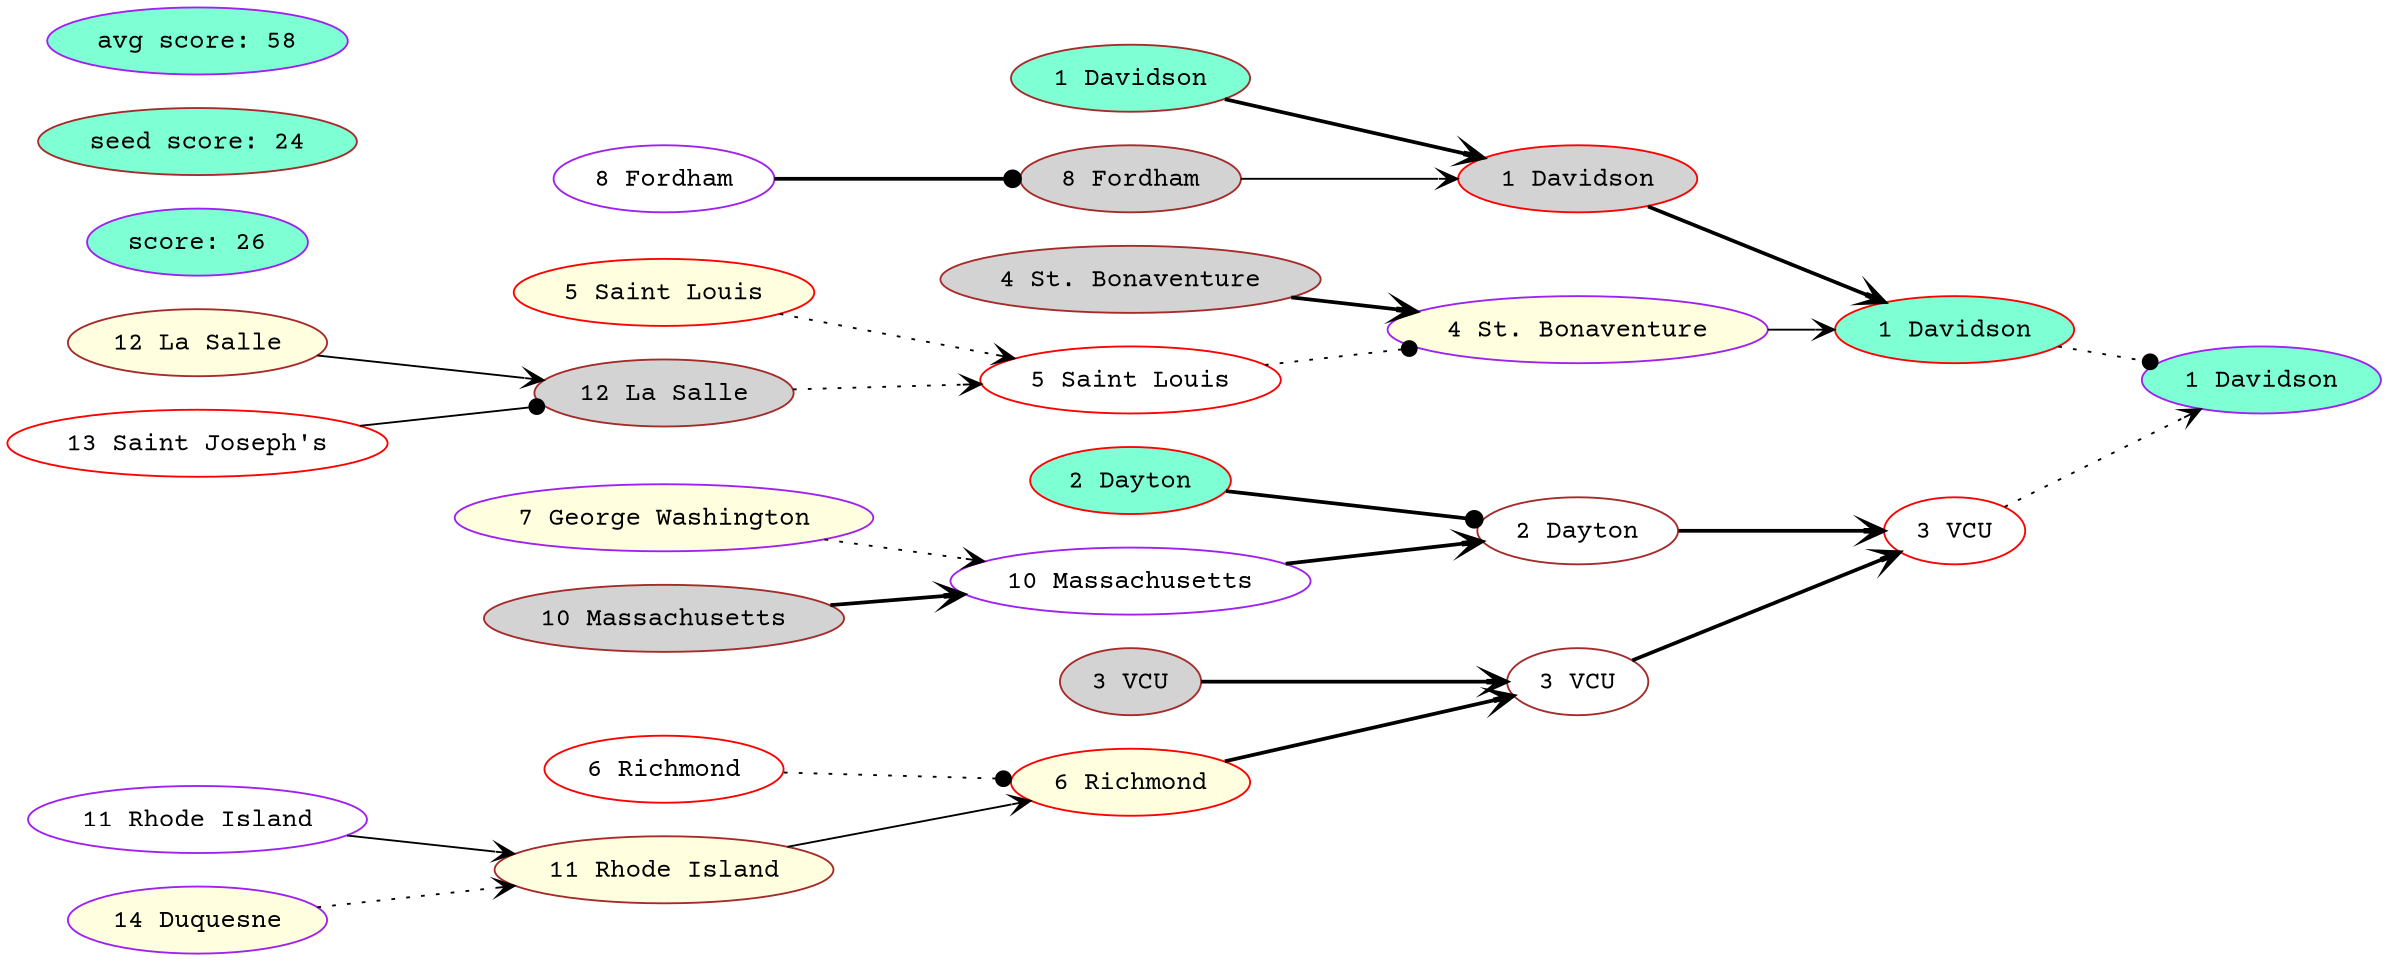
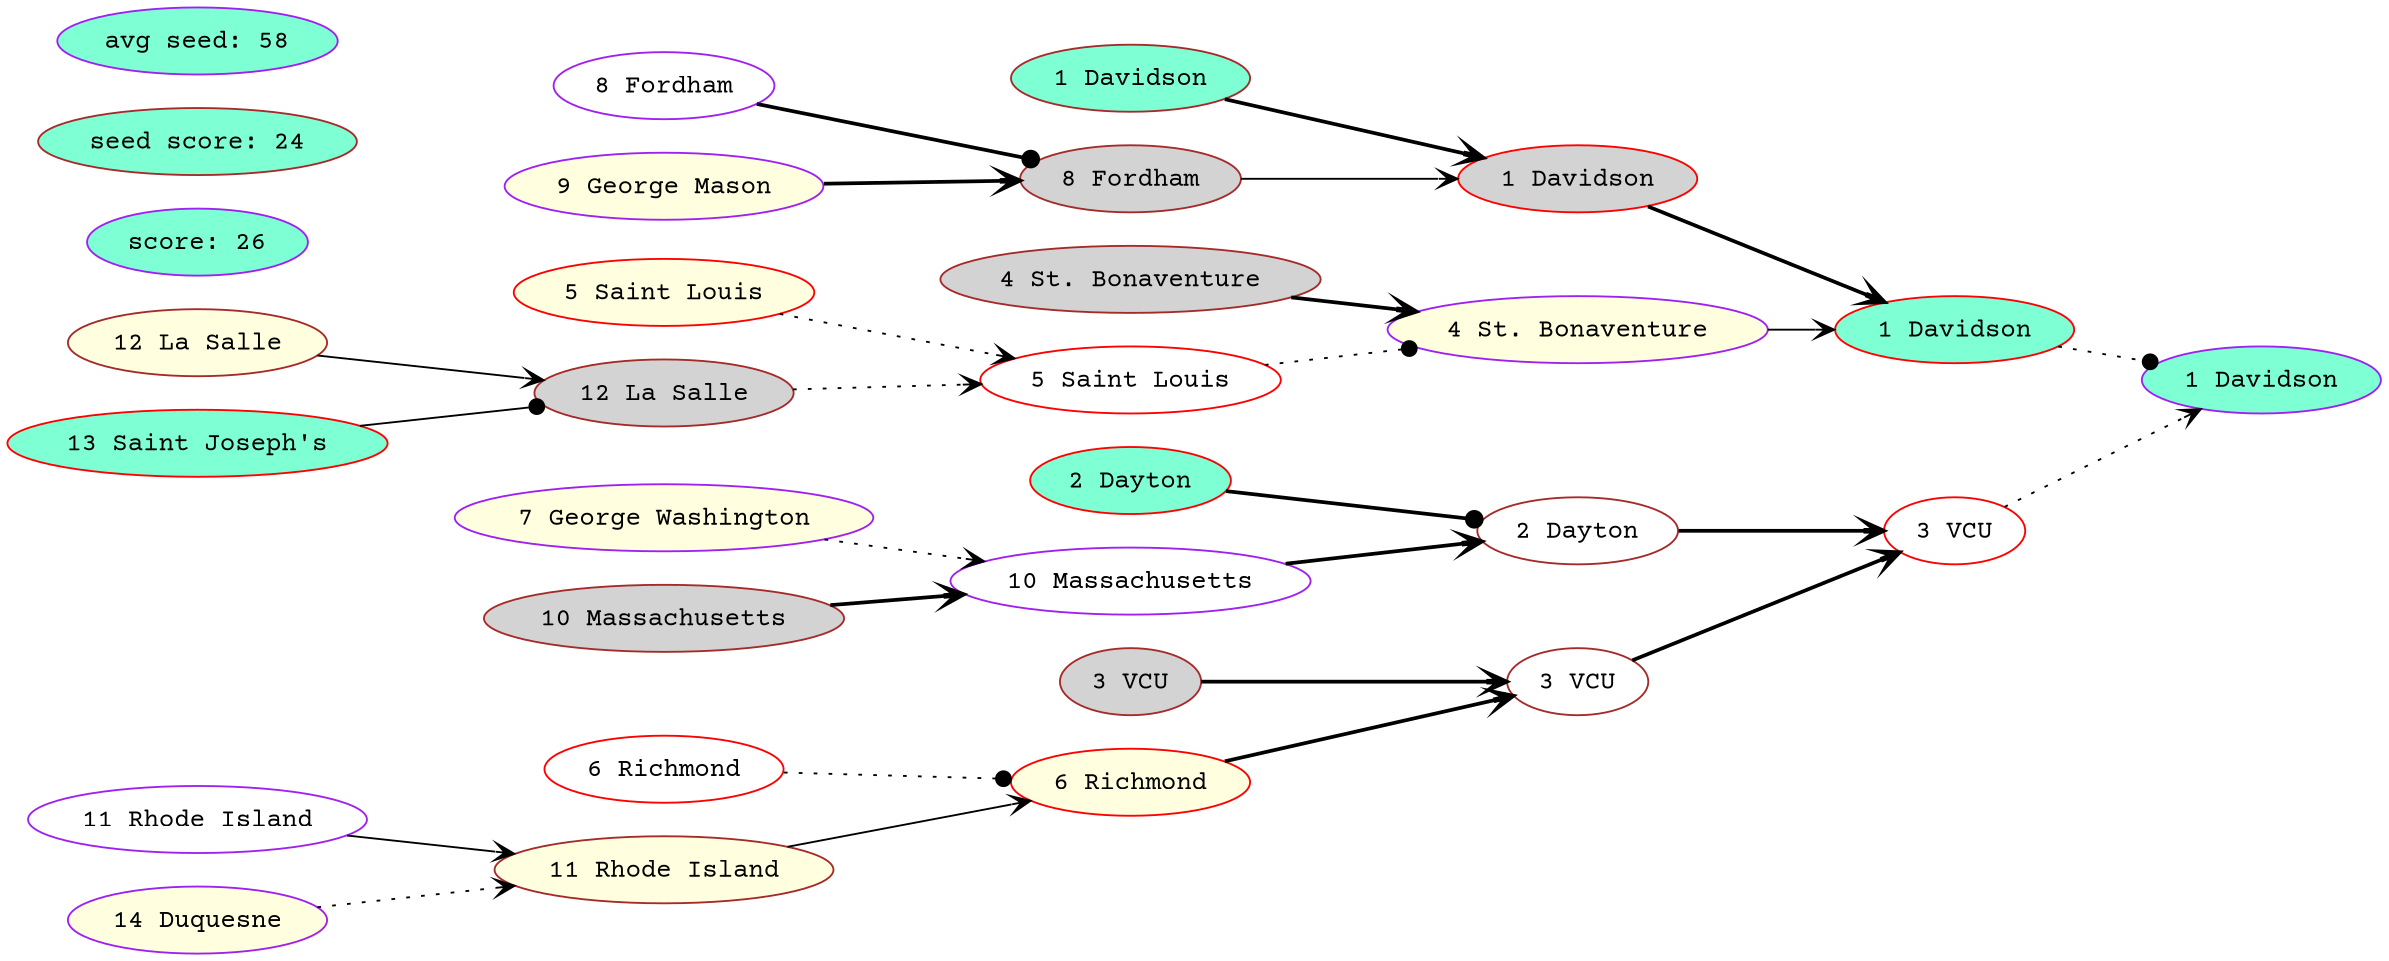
node "avg score: 58": label "avg score: 58" -> "avg seed: 58"
node "9 George Mason": added
node "13 Saint Joseph's": fillcolor white -> aquamarine
